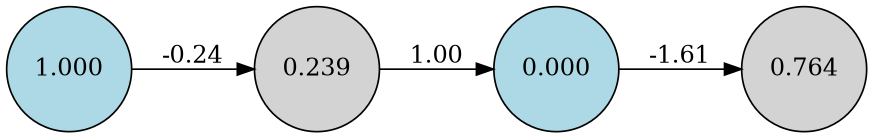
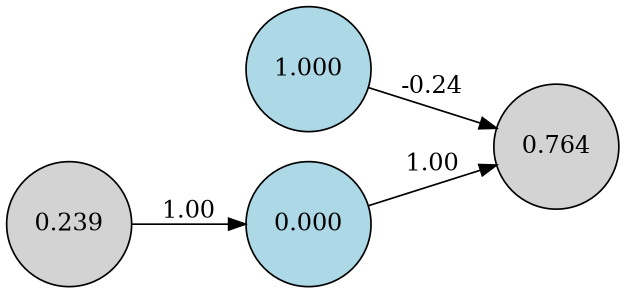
edge "0.000" -> "0.764": label "-1.61" -> "1.00"
edge "1.000" -> "0.239": now "1.000" -> "0.764"
